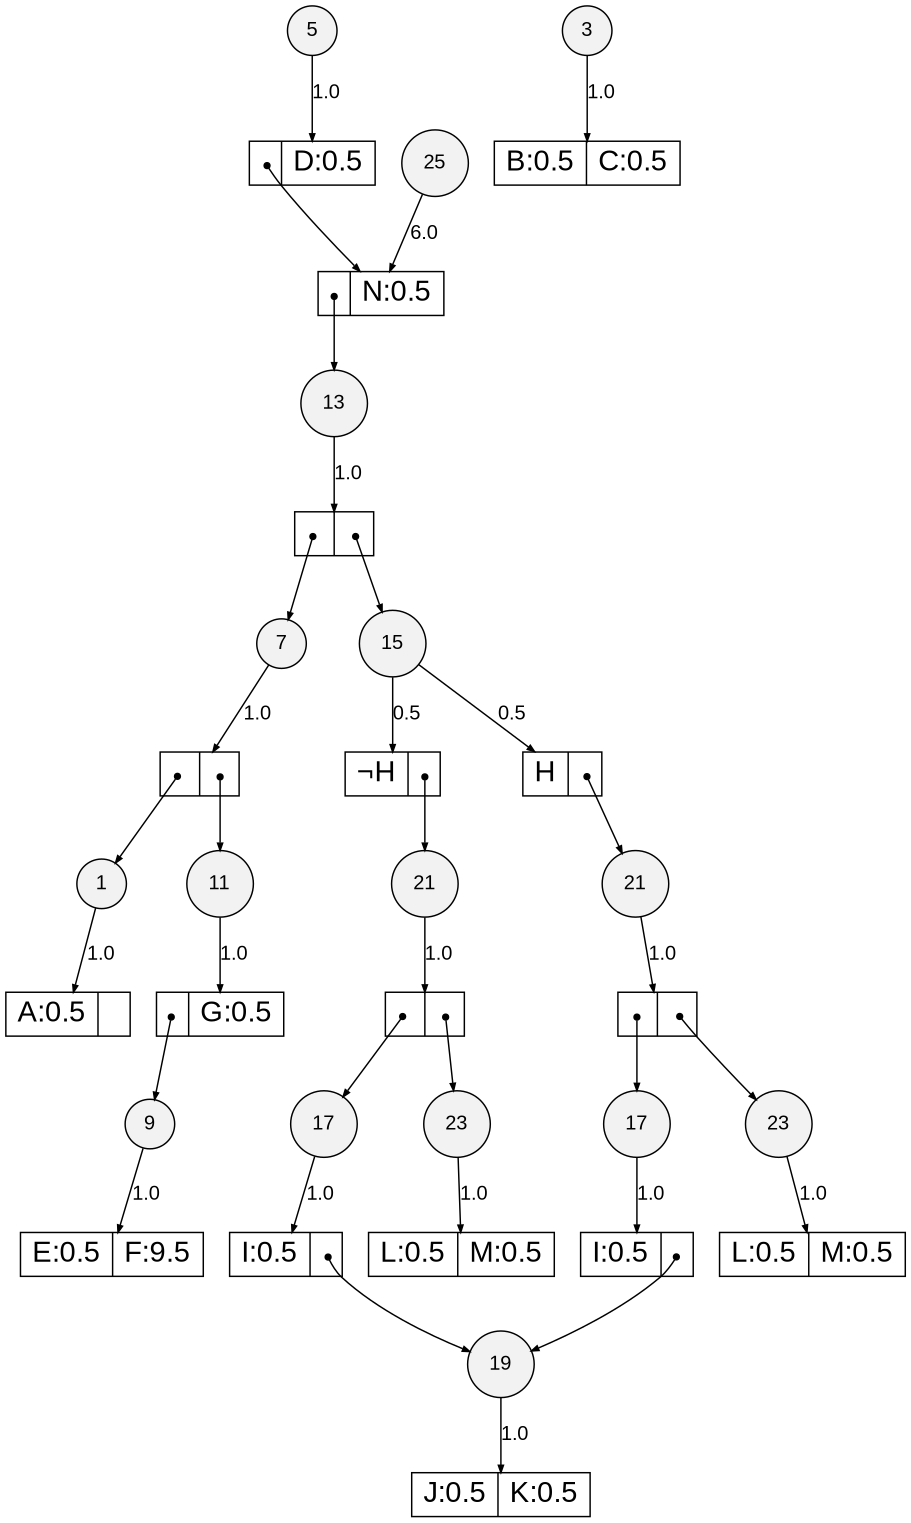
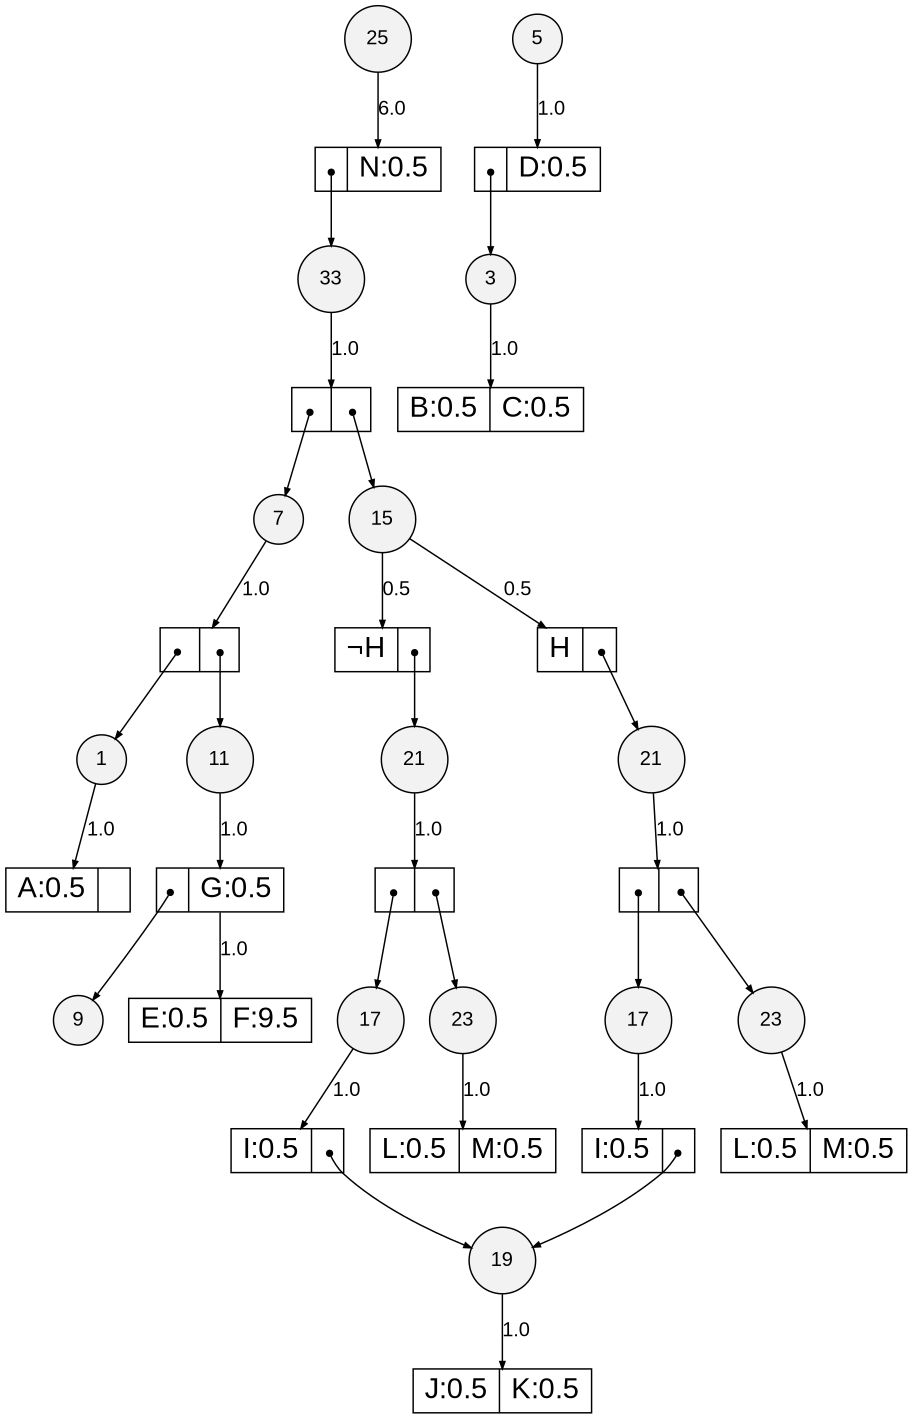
edge "D:0.5" -- "N:0.5": now "D:0.5" -- "3"
node "13": label "13" -> "33"
edge "9" -> "E:0.5": now "G:0.5" -> "E:0.5"
